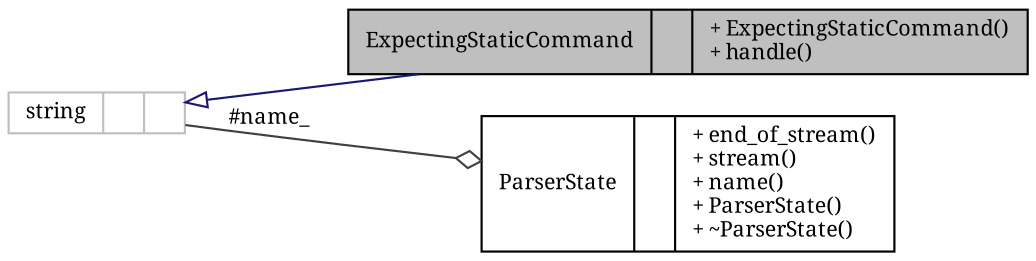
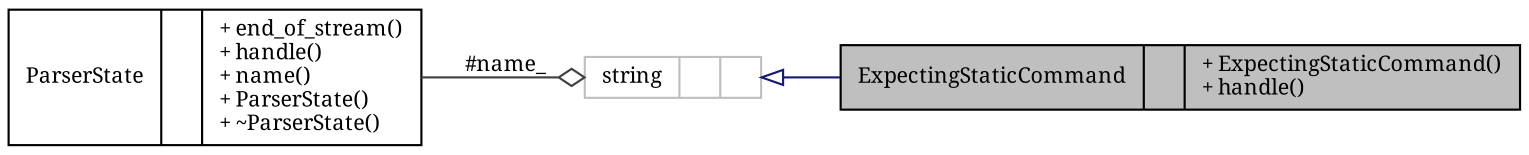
edge "string" -> "ParserState": reversed
node "ParserState": text "+ stream()" -> "+ handle()"
